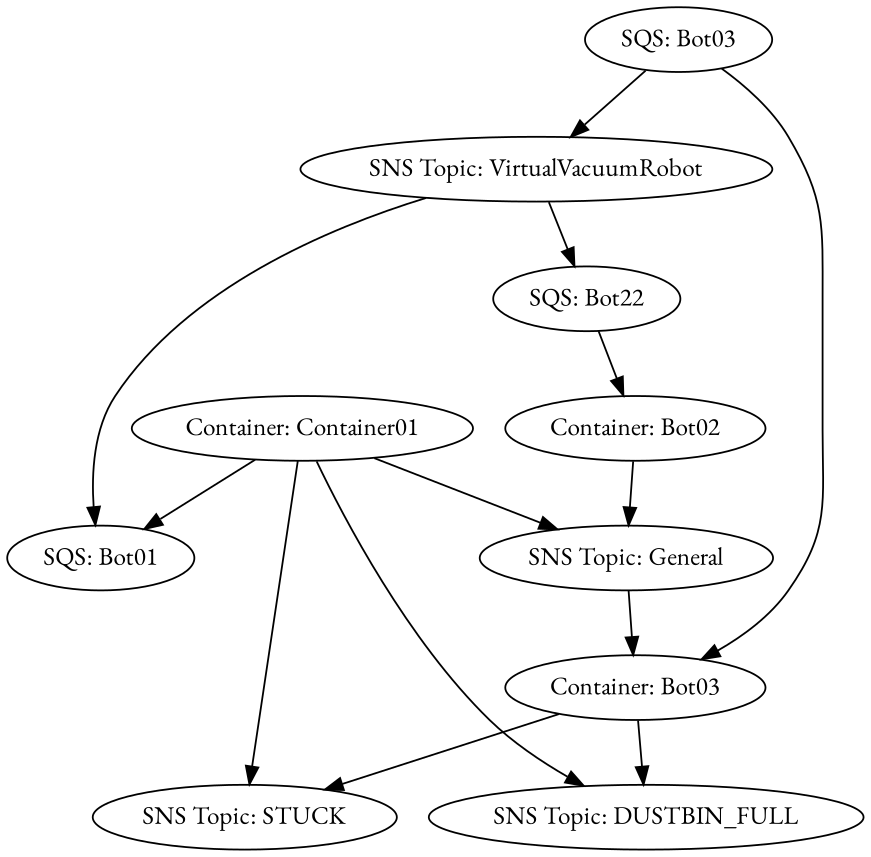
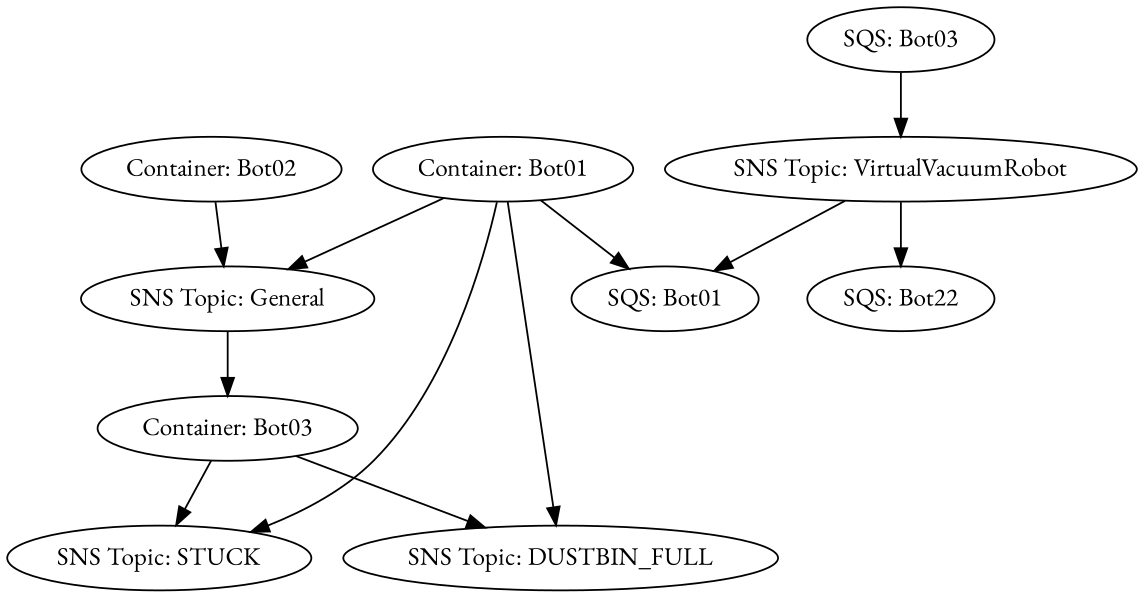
edge "SQS: Bot22" -> "Container: Bot02": removed
edge "SQS: Bot03" -> "Container: Bot03": removed
node "Container: Container01": label "Container: Container01" -> "Container: Bot01"
